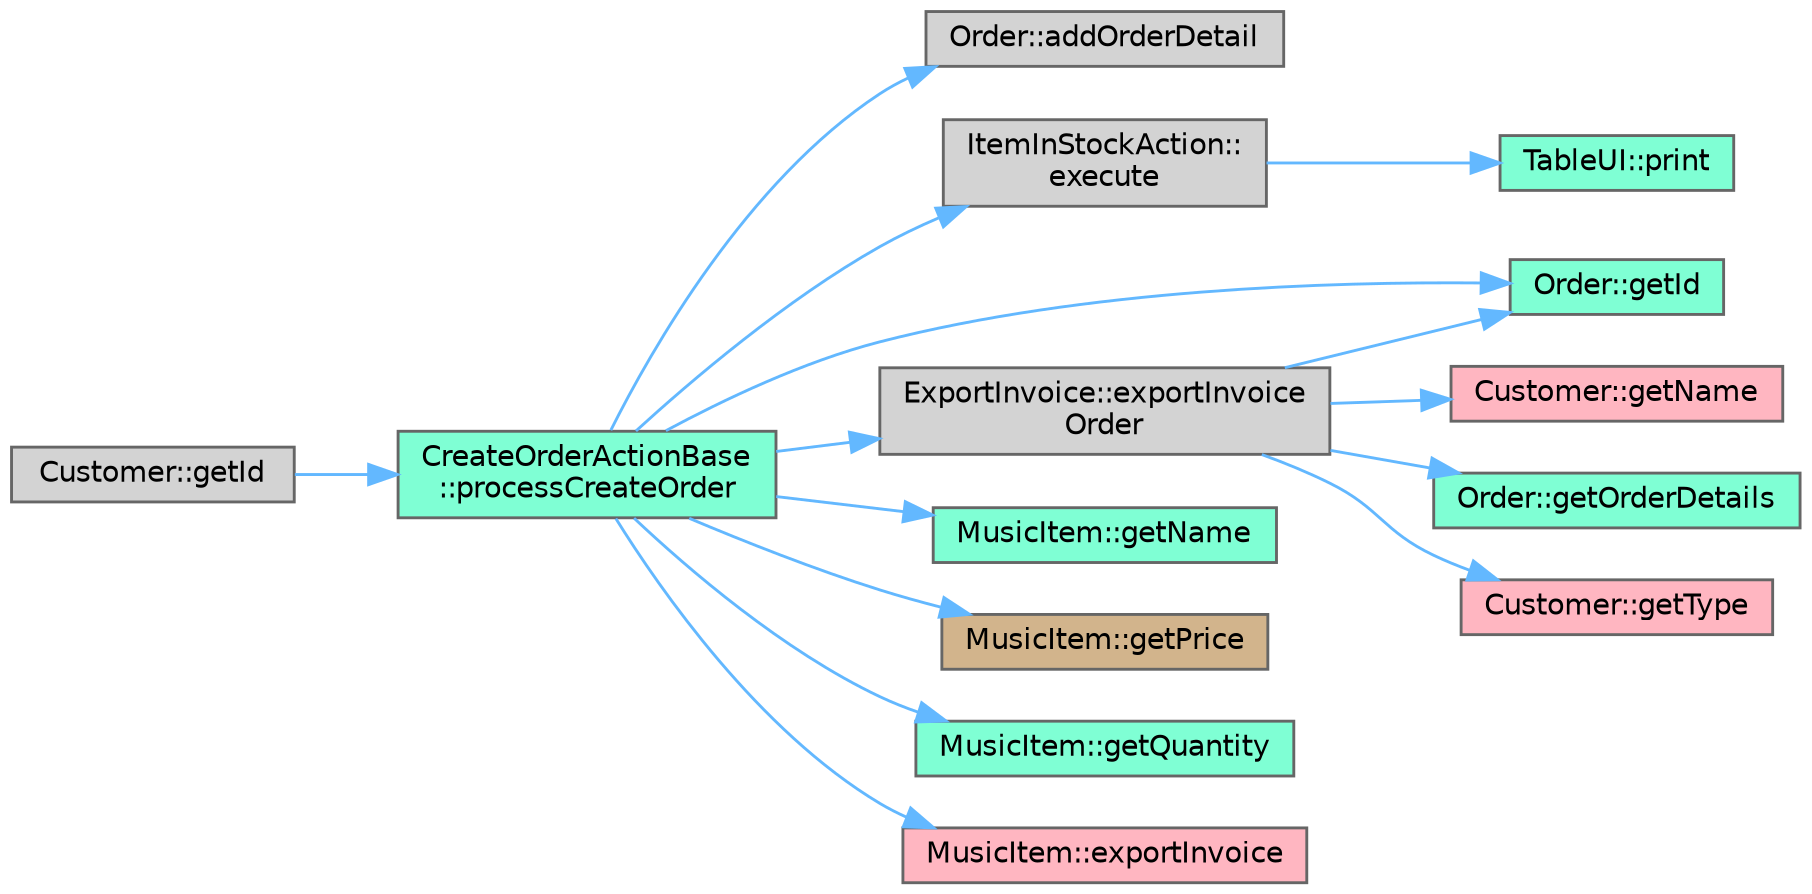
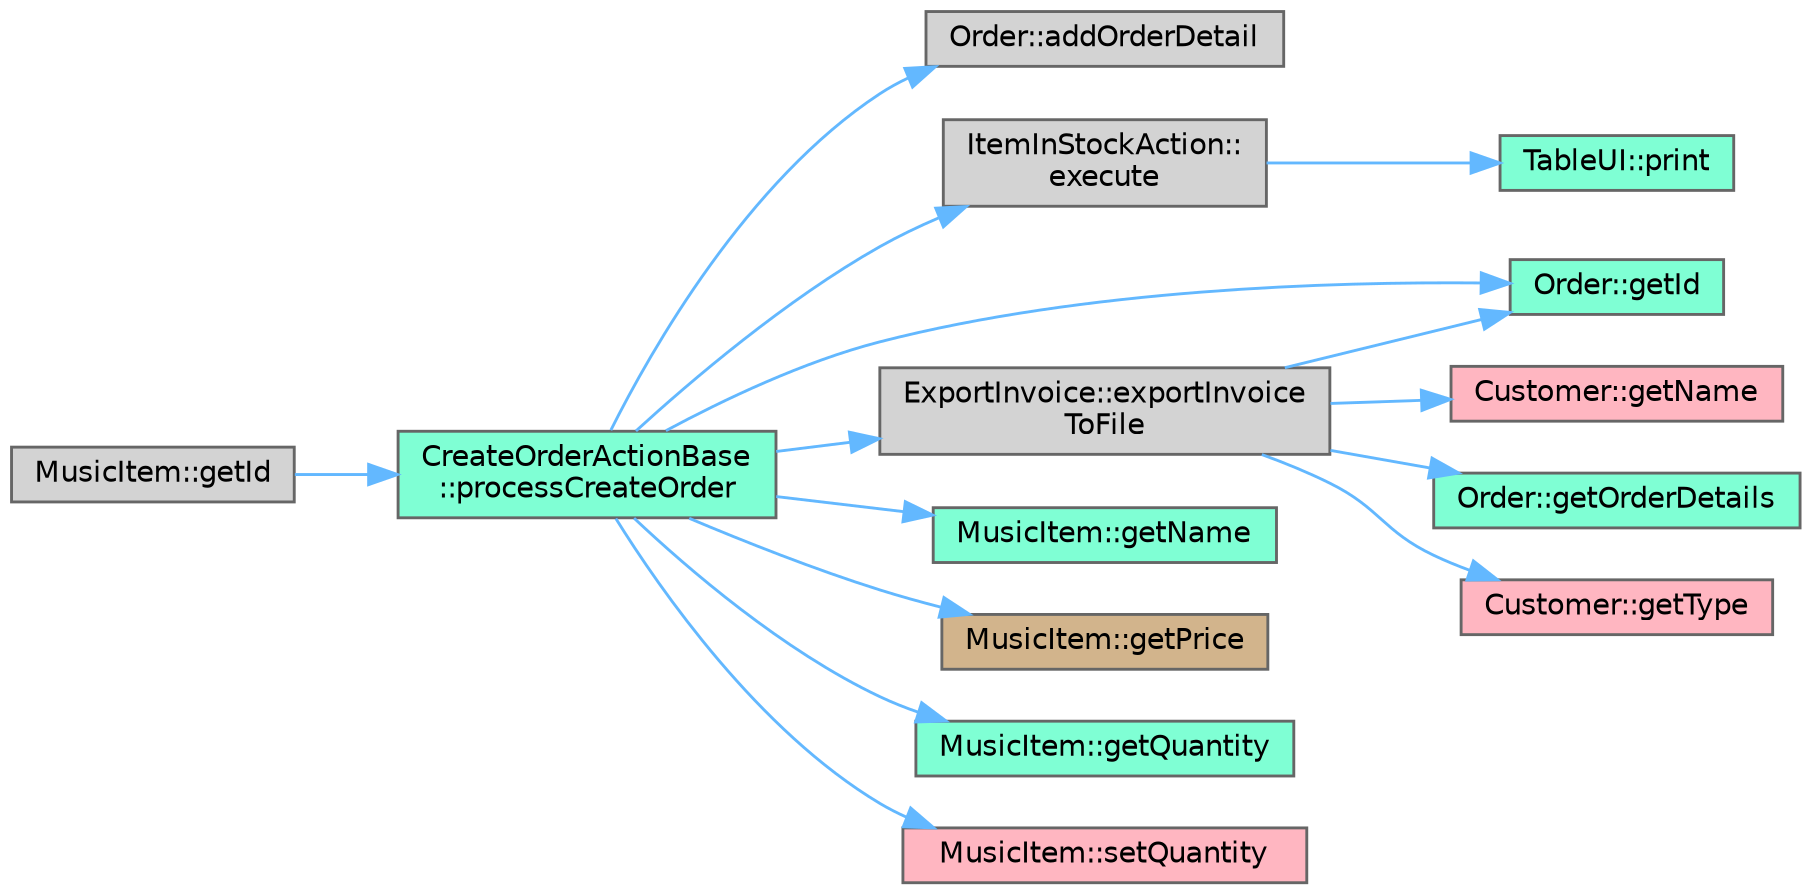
node "ExportInvoice::exportInvoice Order": label "ExportInvoice::exportInvoice Order" -> "ExportInvoice::exportInvoice ToFile"
node "Customer::getId": label "Customer::getId" -> "MusicItem::getId"
node "MusicItem::exportInvoice": label "MusicItem::exportInvoice" -> "MusicItem::setQuantity"
